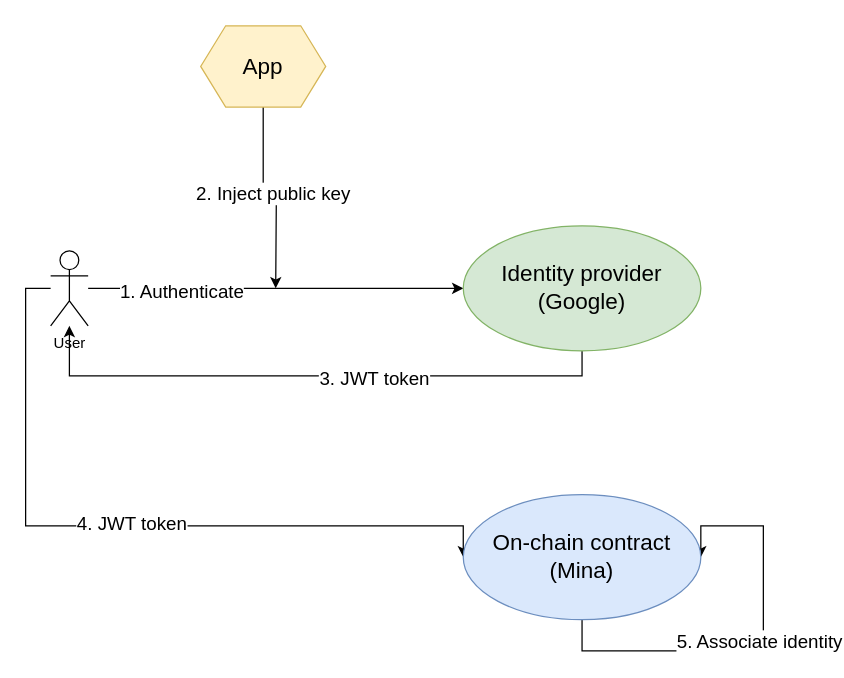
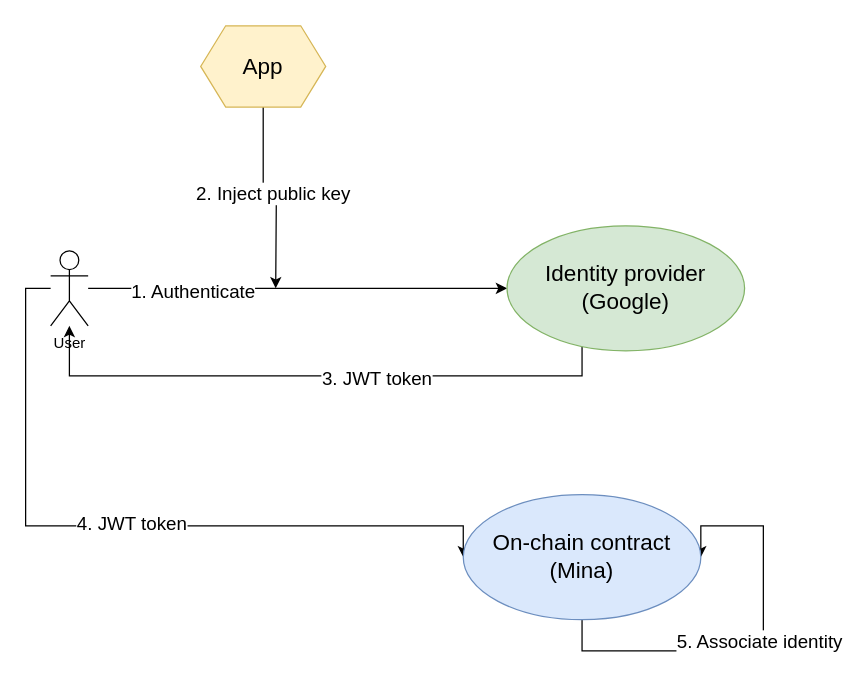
node "Identity provider (Google)": moved (582, 288) -> (626, 288)
